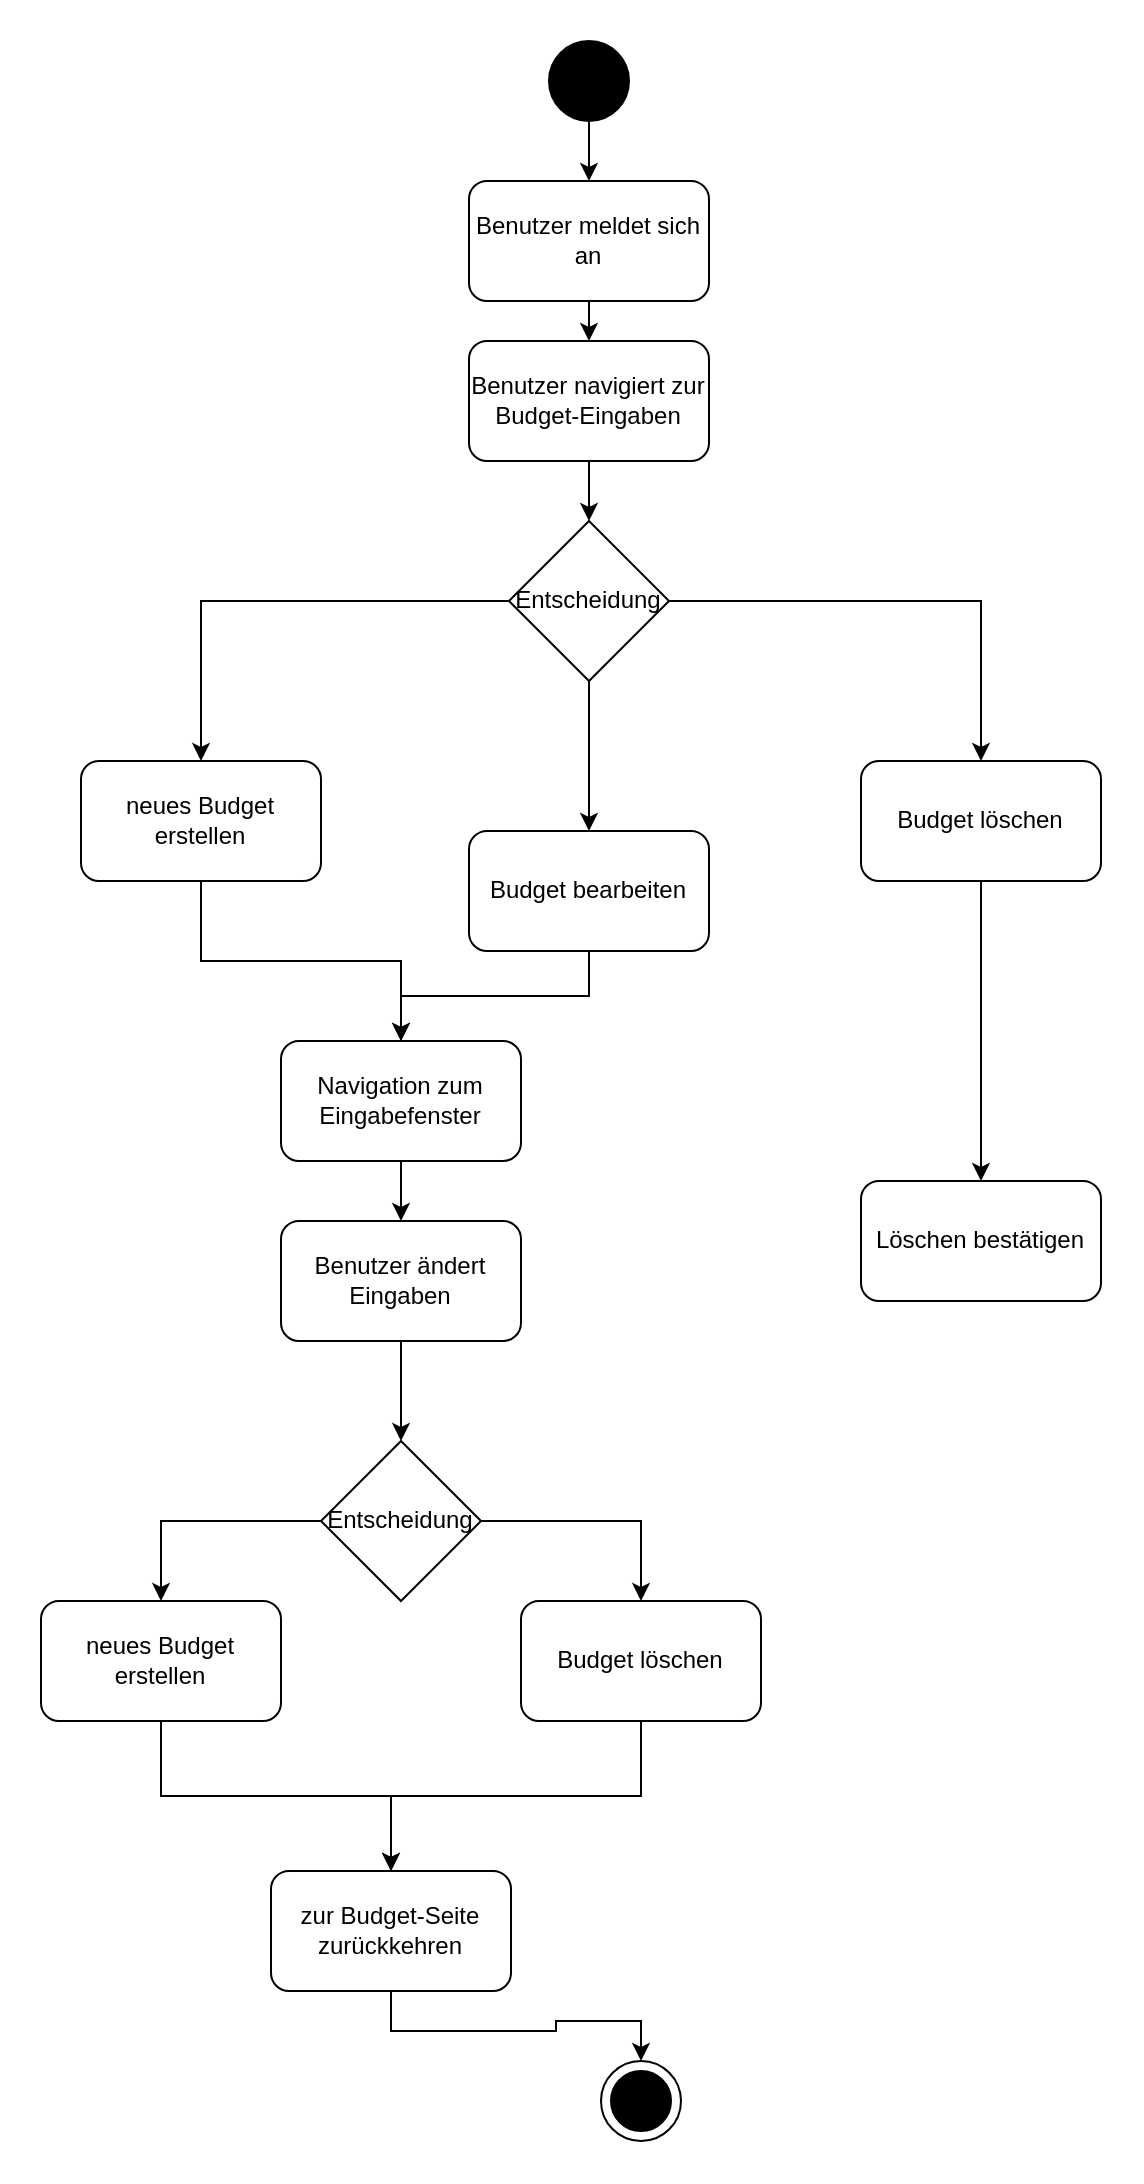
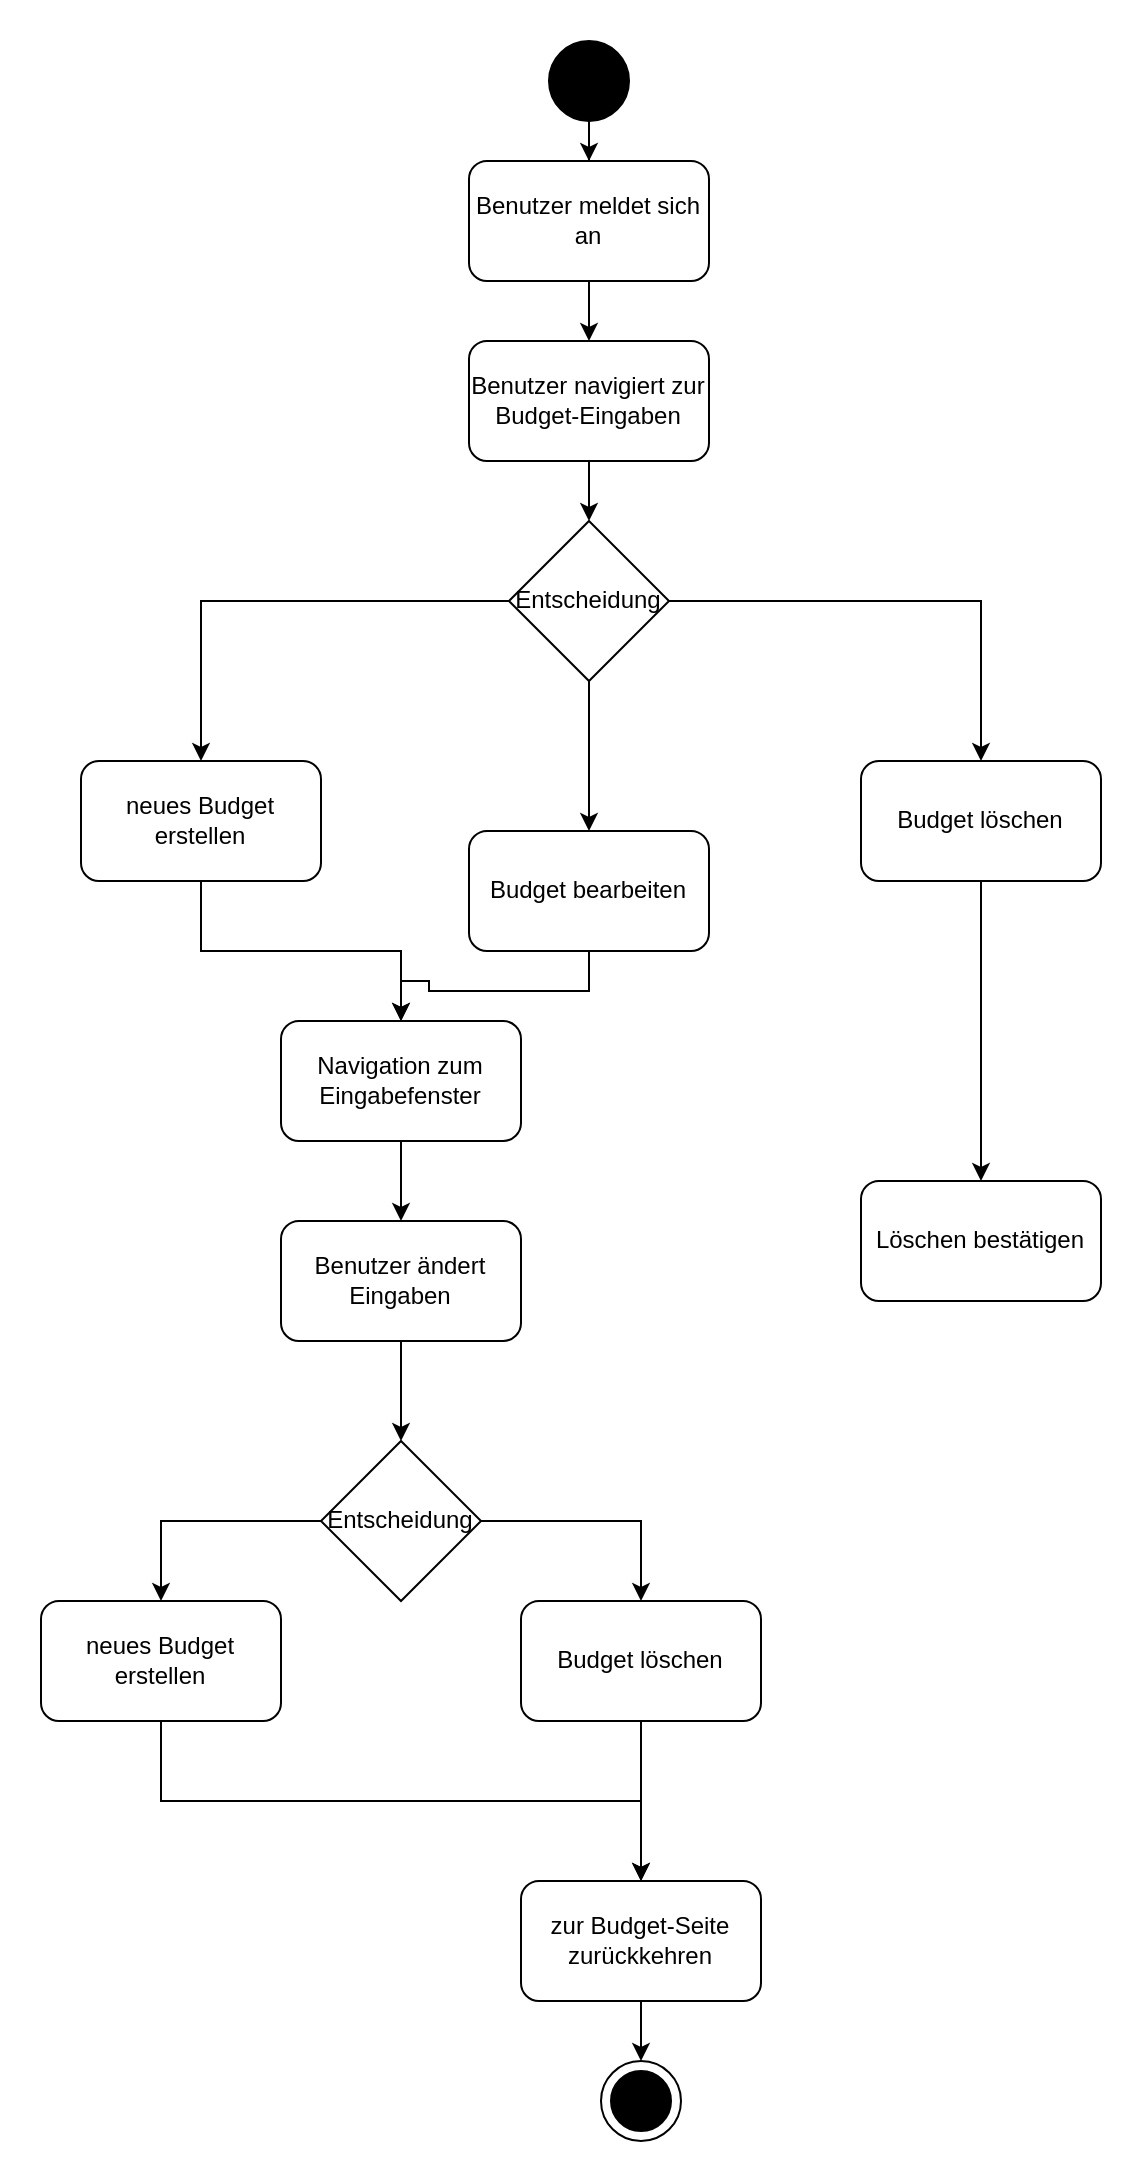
node "Benutzer meldet sich an": moved (589, 241) -> (589, 221)
node "Navigation zum Eingabefenster": moved (401, 1101) -> (401, 1081)
node "zur Budget-Seite zurückkehren": moved (391, 1931) -> (641, 1941)
